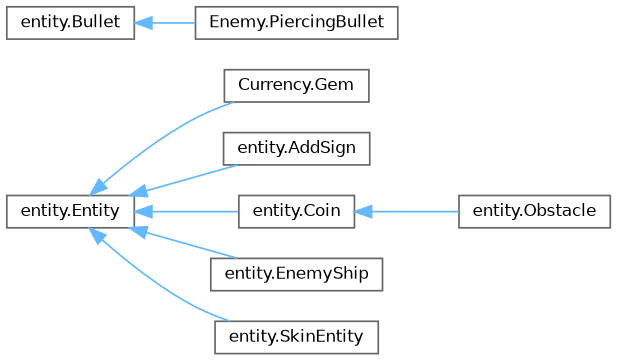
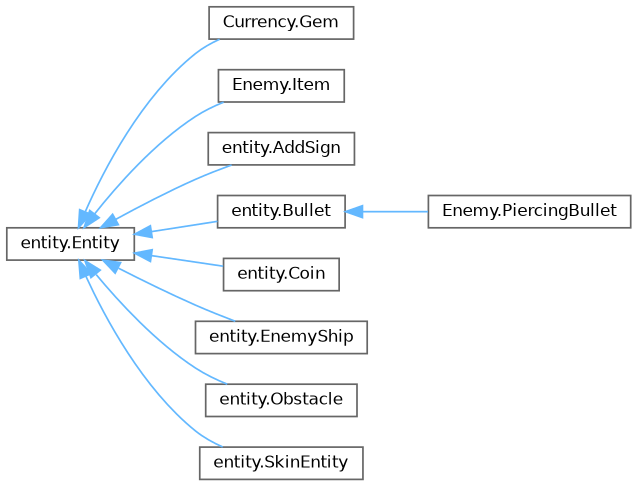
node "Enemy.Item": added
edge "entity.Obstacle" -> "entity.Coin": now "entity.Obstacle" -> "entity.Entity"
edge "entity.Bullet" -> "entity.Entity": added
